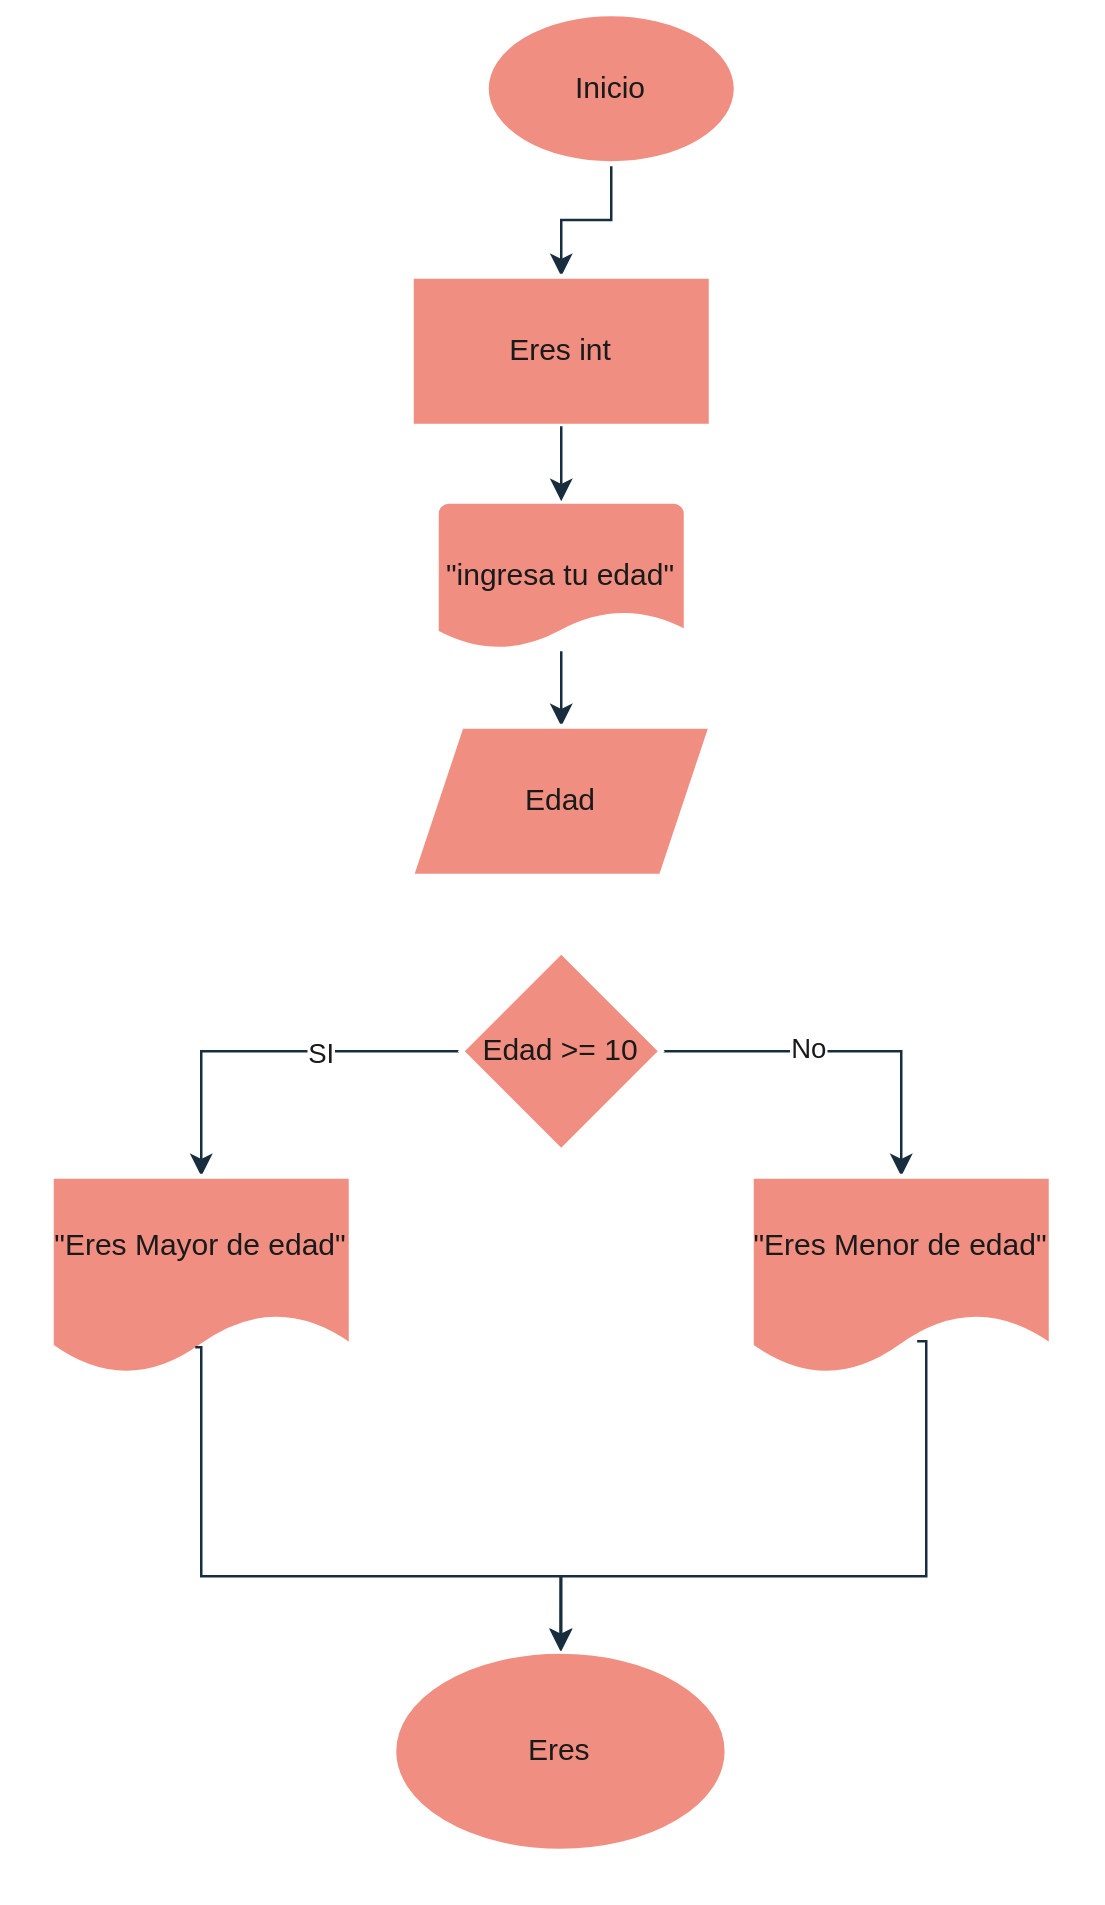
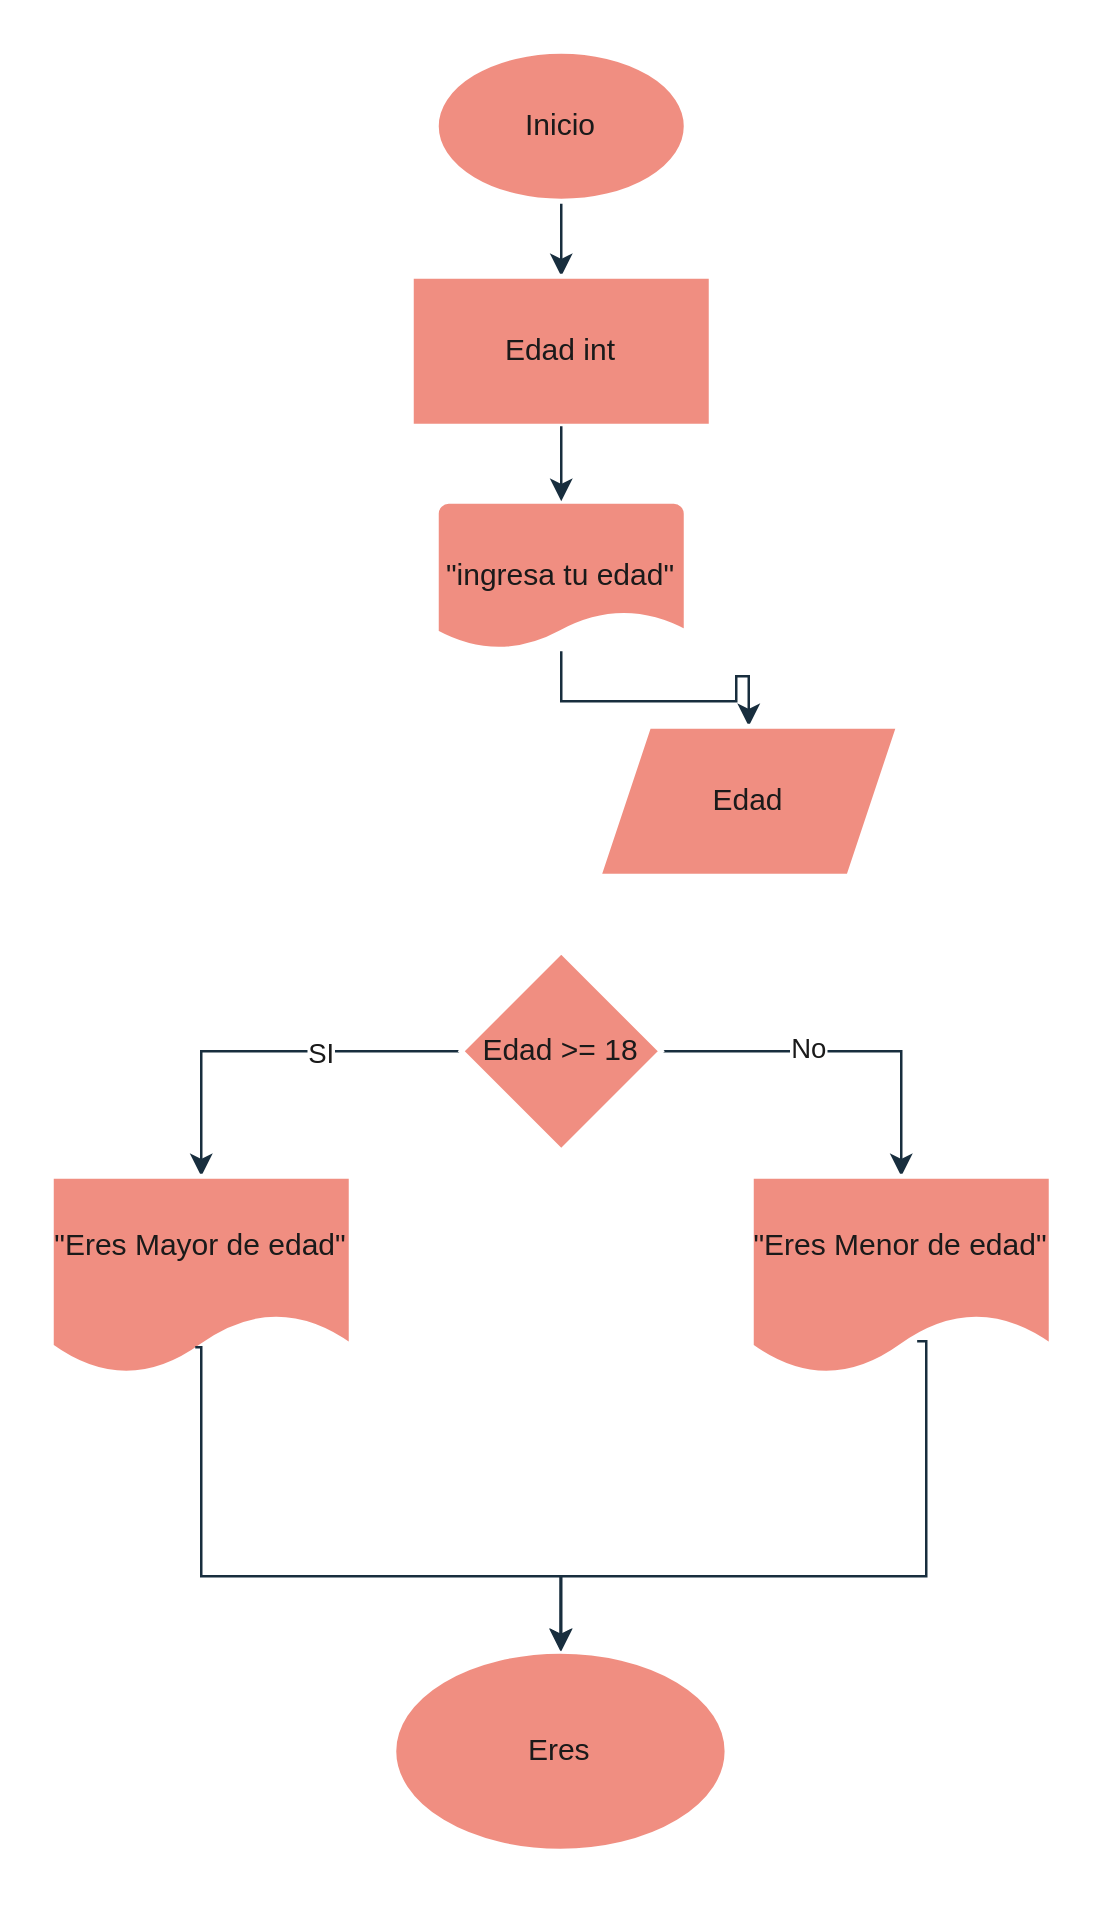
node "Inicio": moved (611, 89) -> (561, 126)
node "Eres int": label "Eres int" -> "Edad int"
node "Edad": moved (561, 801) -> (749, 801)
node "Edad >= 10": label "Edad >= 10" -> "Edad >= 18"
